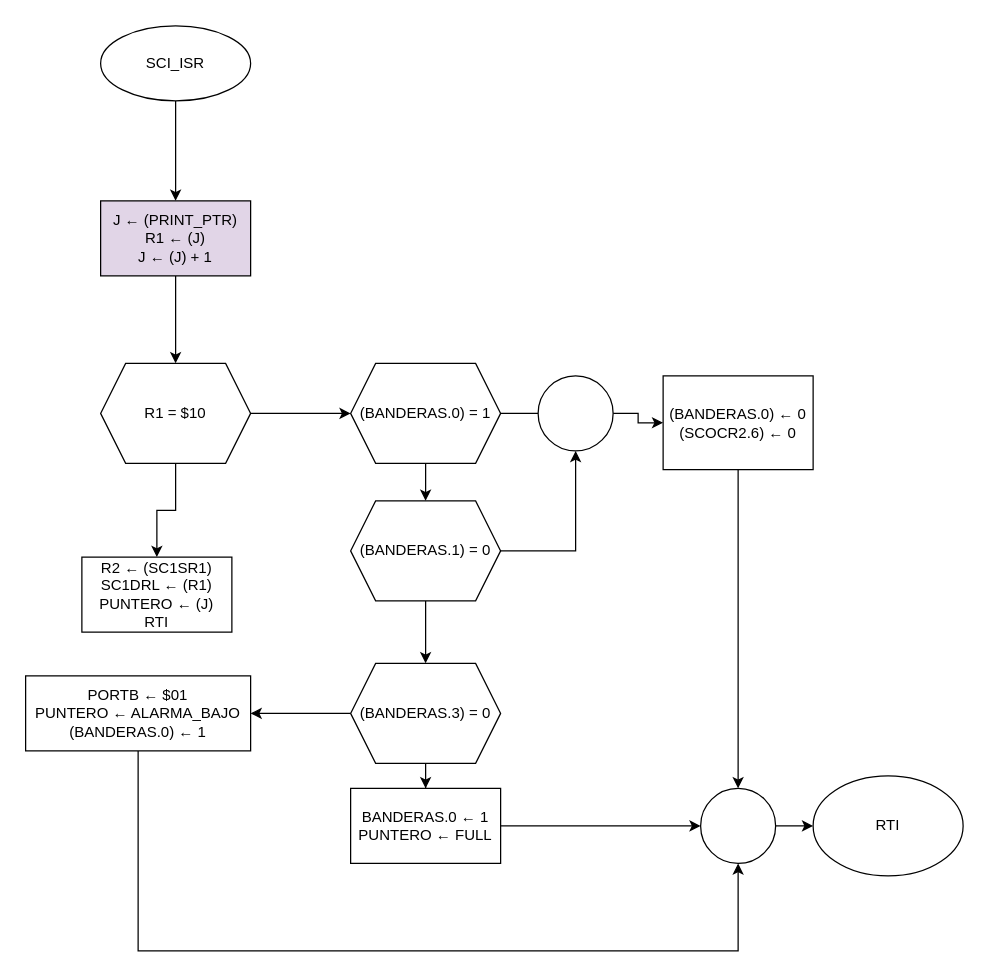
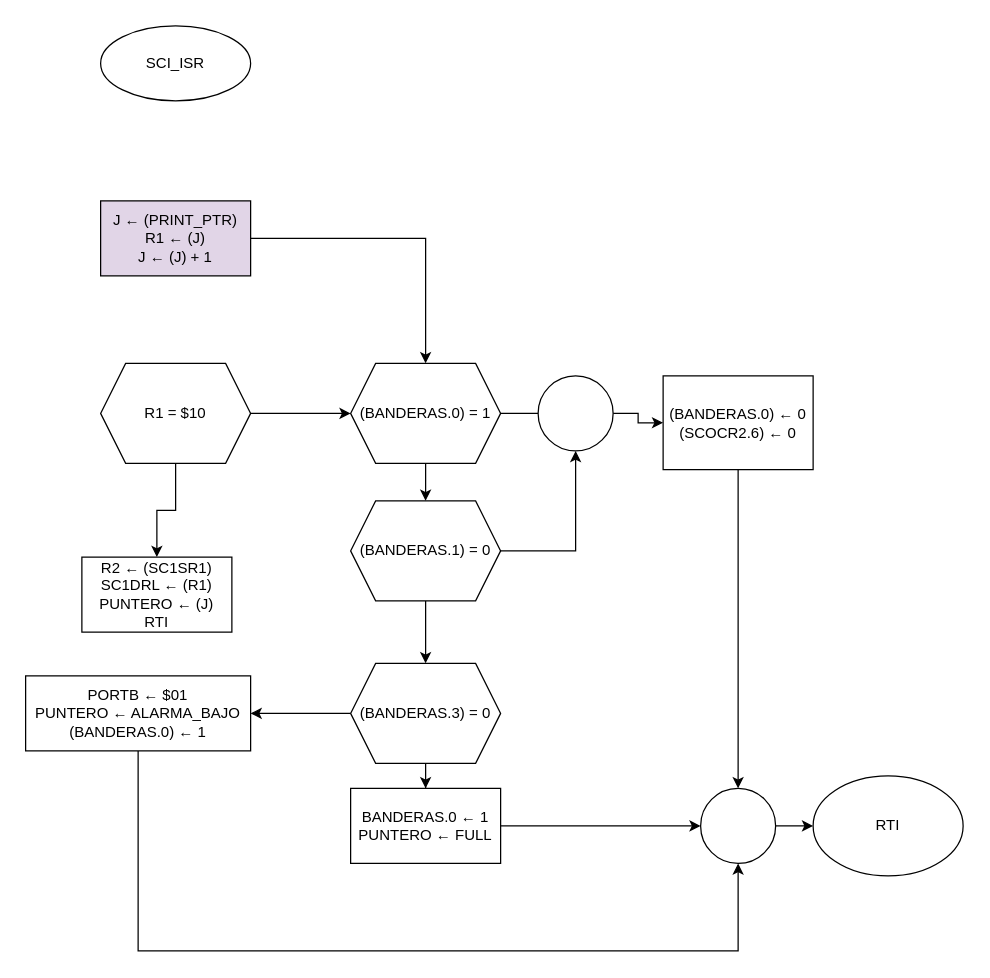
edge "SCI_ISR" -> "J ← (PRINT_PTR) R1 ← (J) J ← (J) + 1": removed
edge "J ← (PRINT_PTR) R1 ← (J) J ← (J) + 1" -> "R1 = $10": now "J ← (PRINT_PTR) R1 ← (J) J ← (J) + 1" -> "(BANDERAS.0) = 1"
